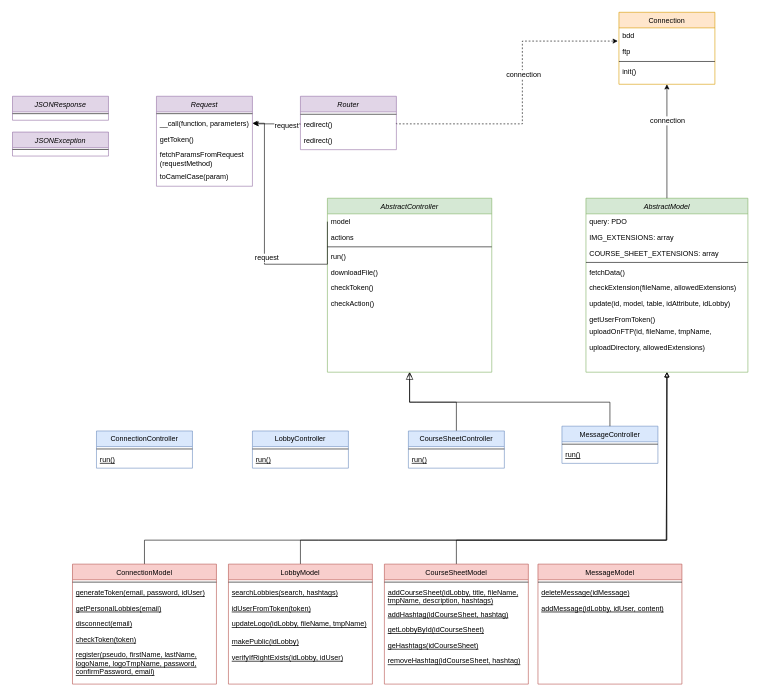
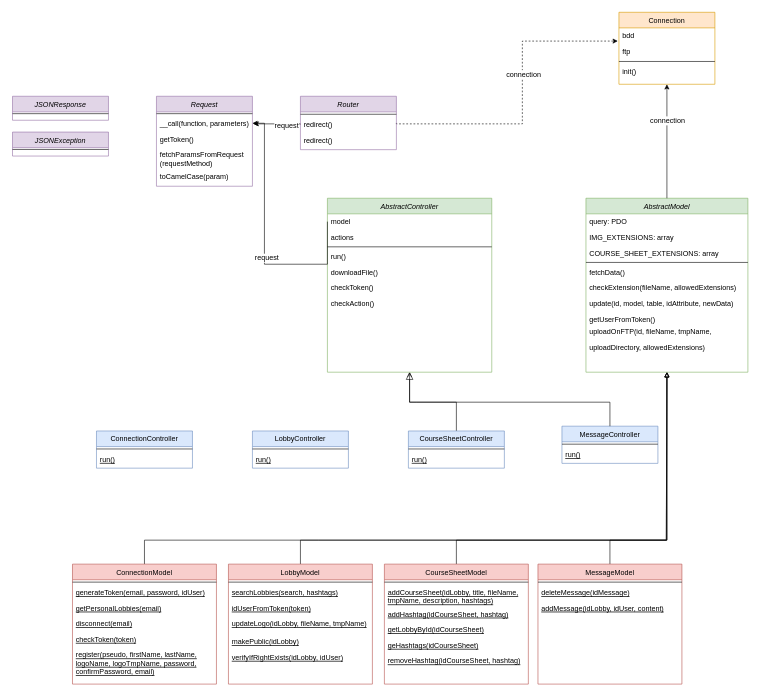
node "update(id, model, table, idAttribute, idLobby)": label "update(id, model, table, idAttribute, idLobby)" -> "update(id, model, table, idAttribute, newData)"
edge "MessageModel" -> "AbstractModel": added
